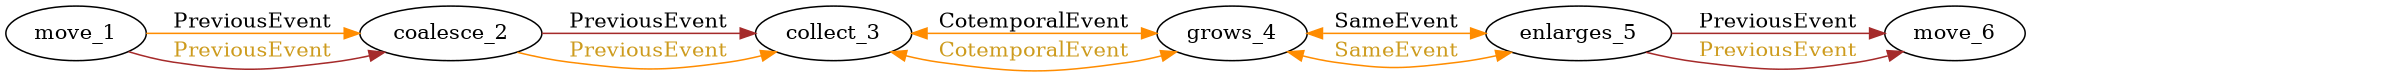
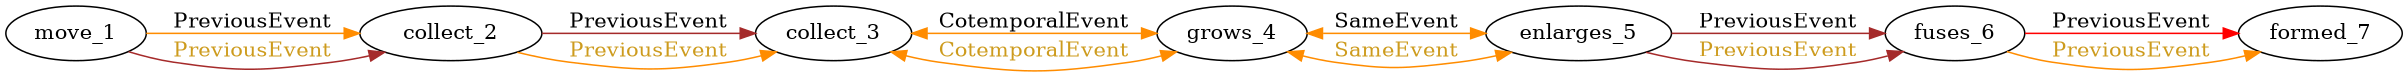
node "coalesce_2": label "coalesce_2" -> "collect_2"
node "move_6": label "move_6" -> "fuses_6"
node "formed_7": added
